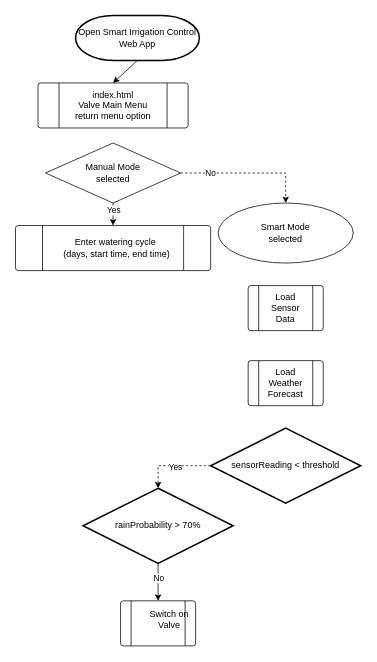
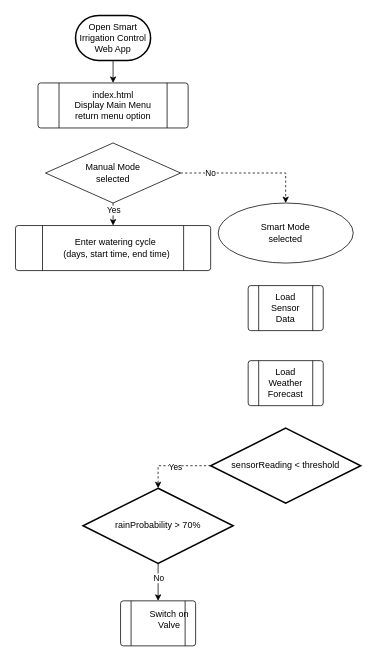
node "Open Smart Irrigation Control Web App": size 124x45 -> 75x45
node "index.html Valve Main Menu return menu option": label "index.html Valve Main Menu return menu option" -> "index.html Display Main Menu return menu option"
